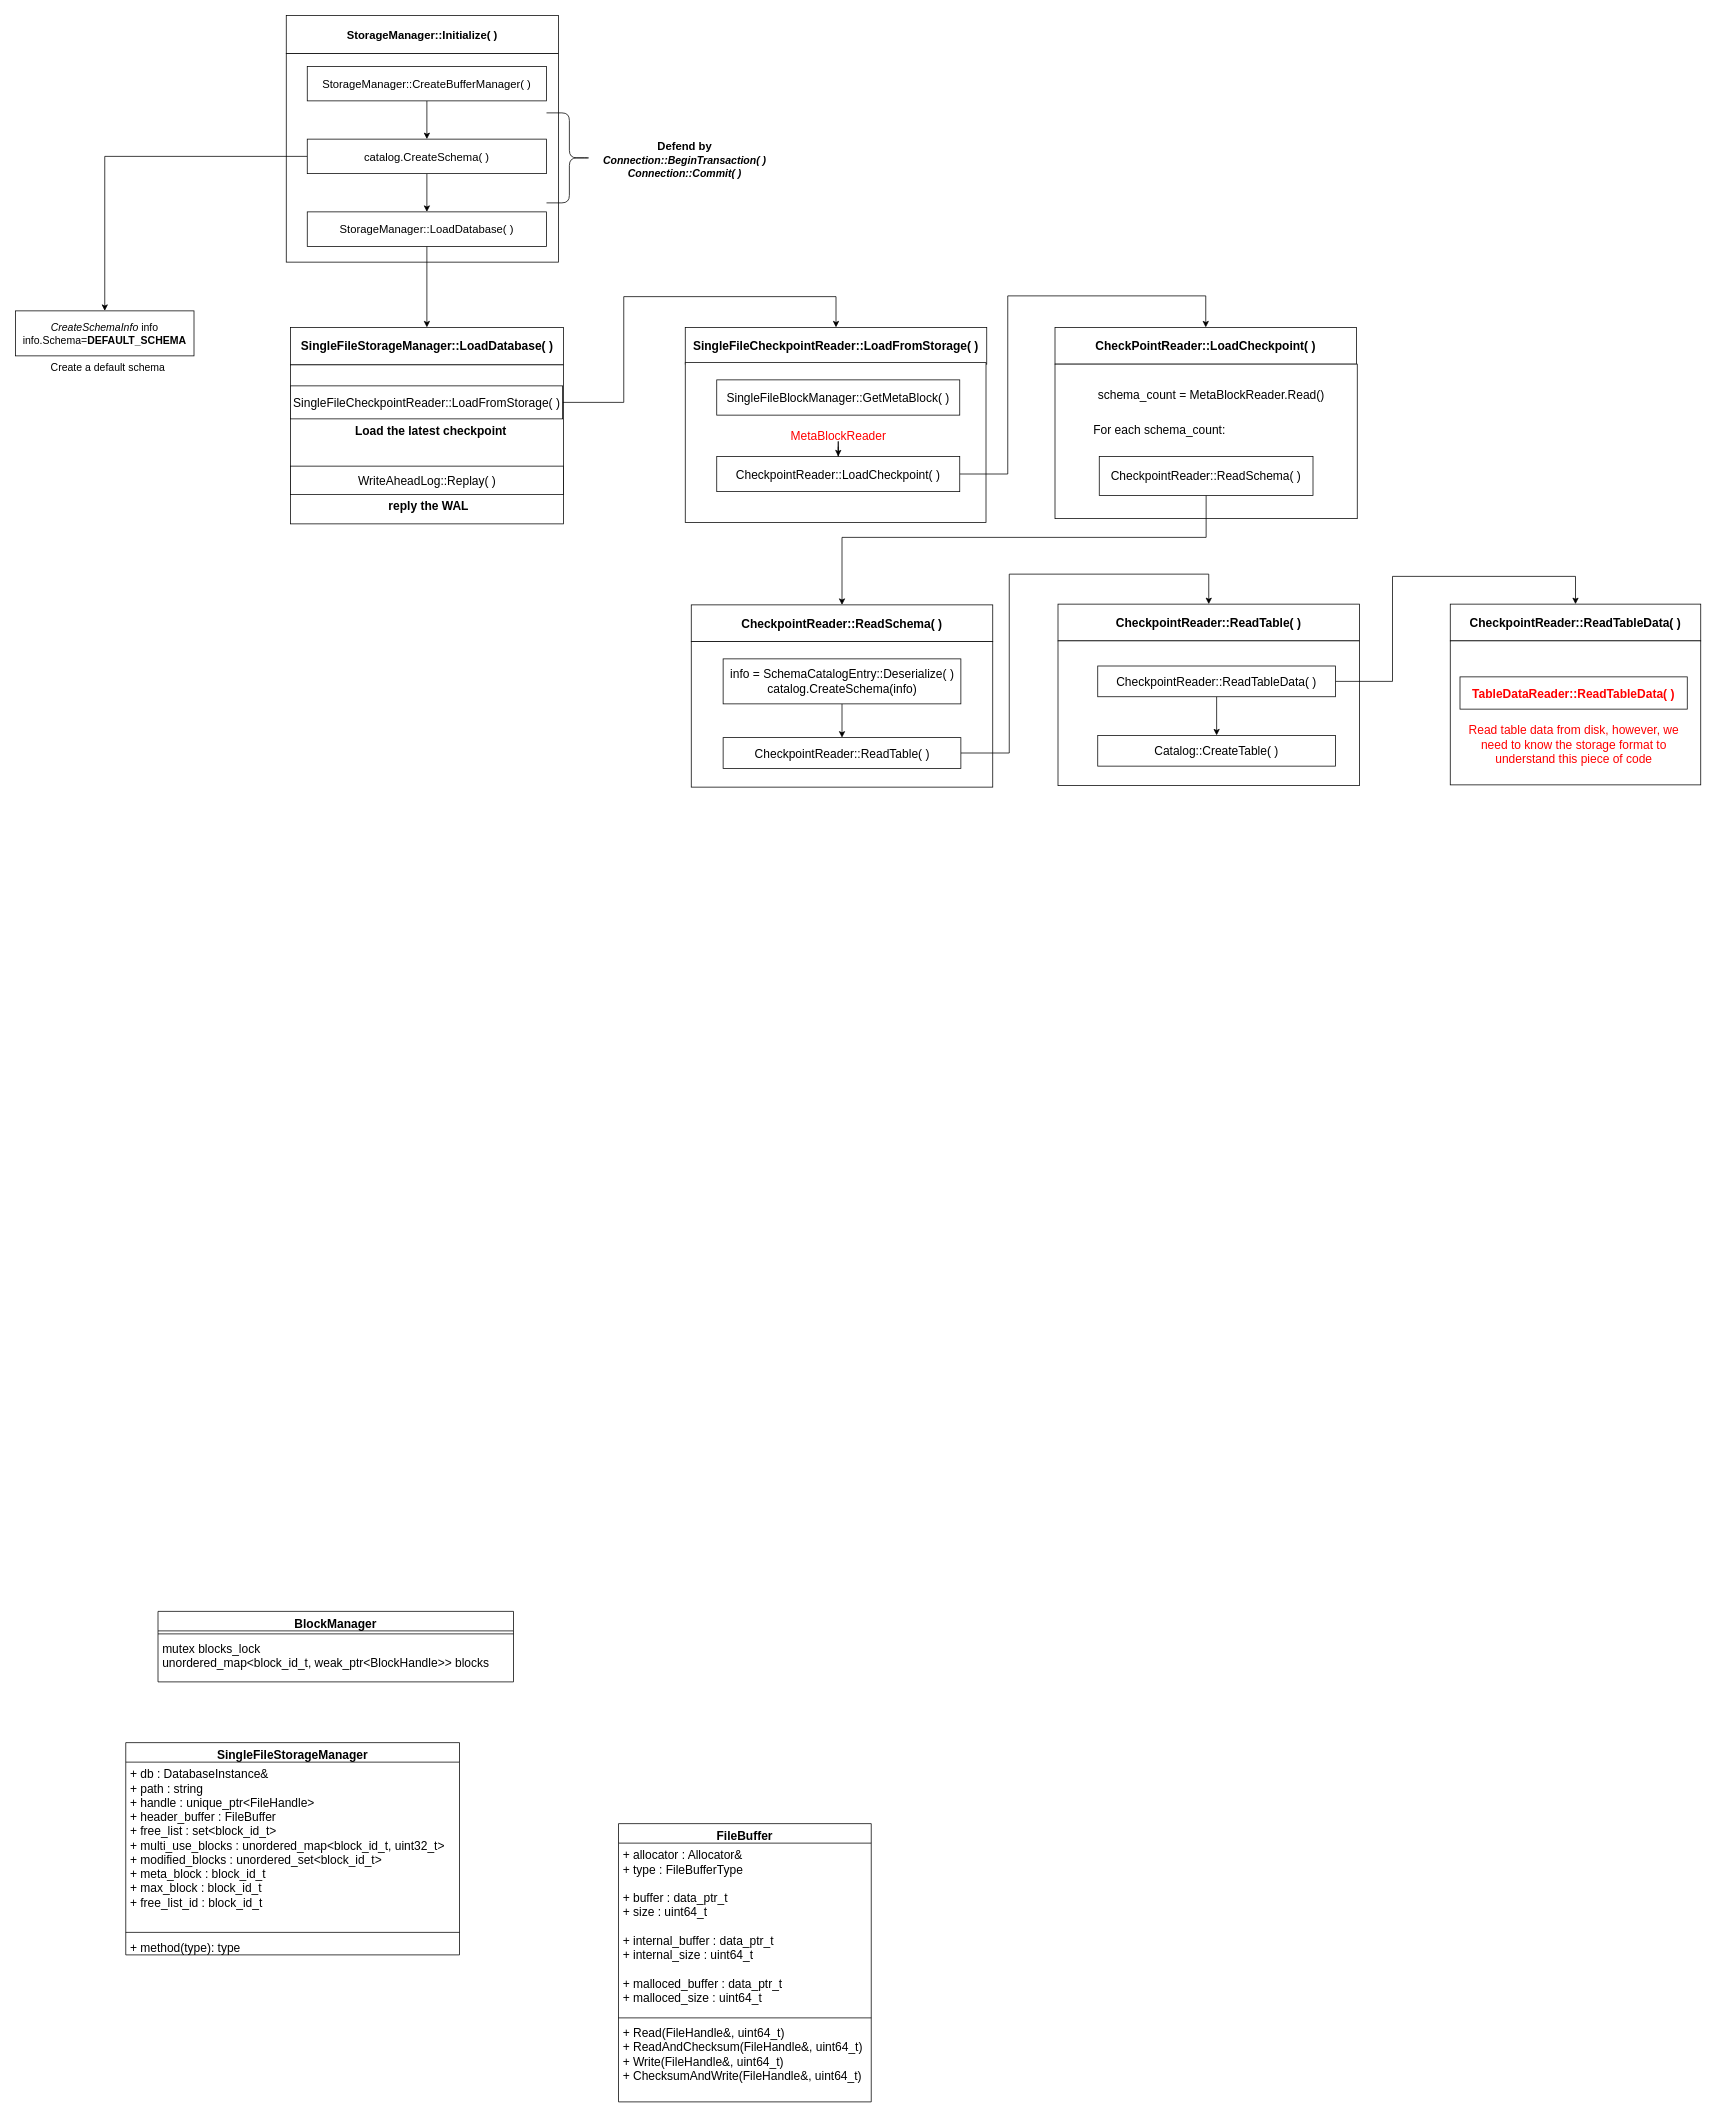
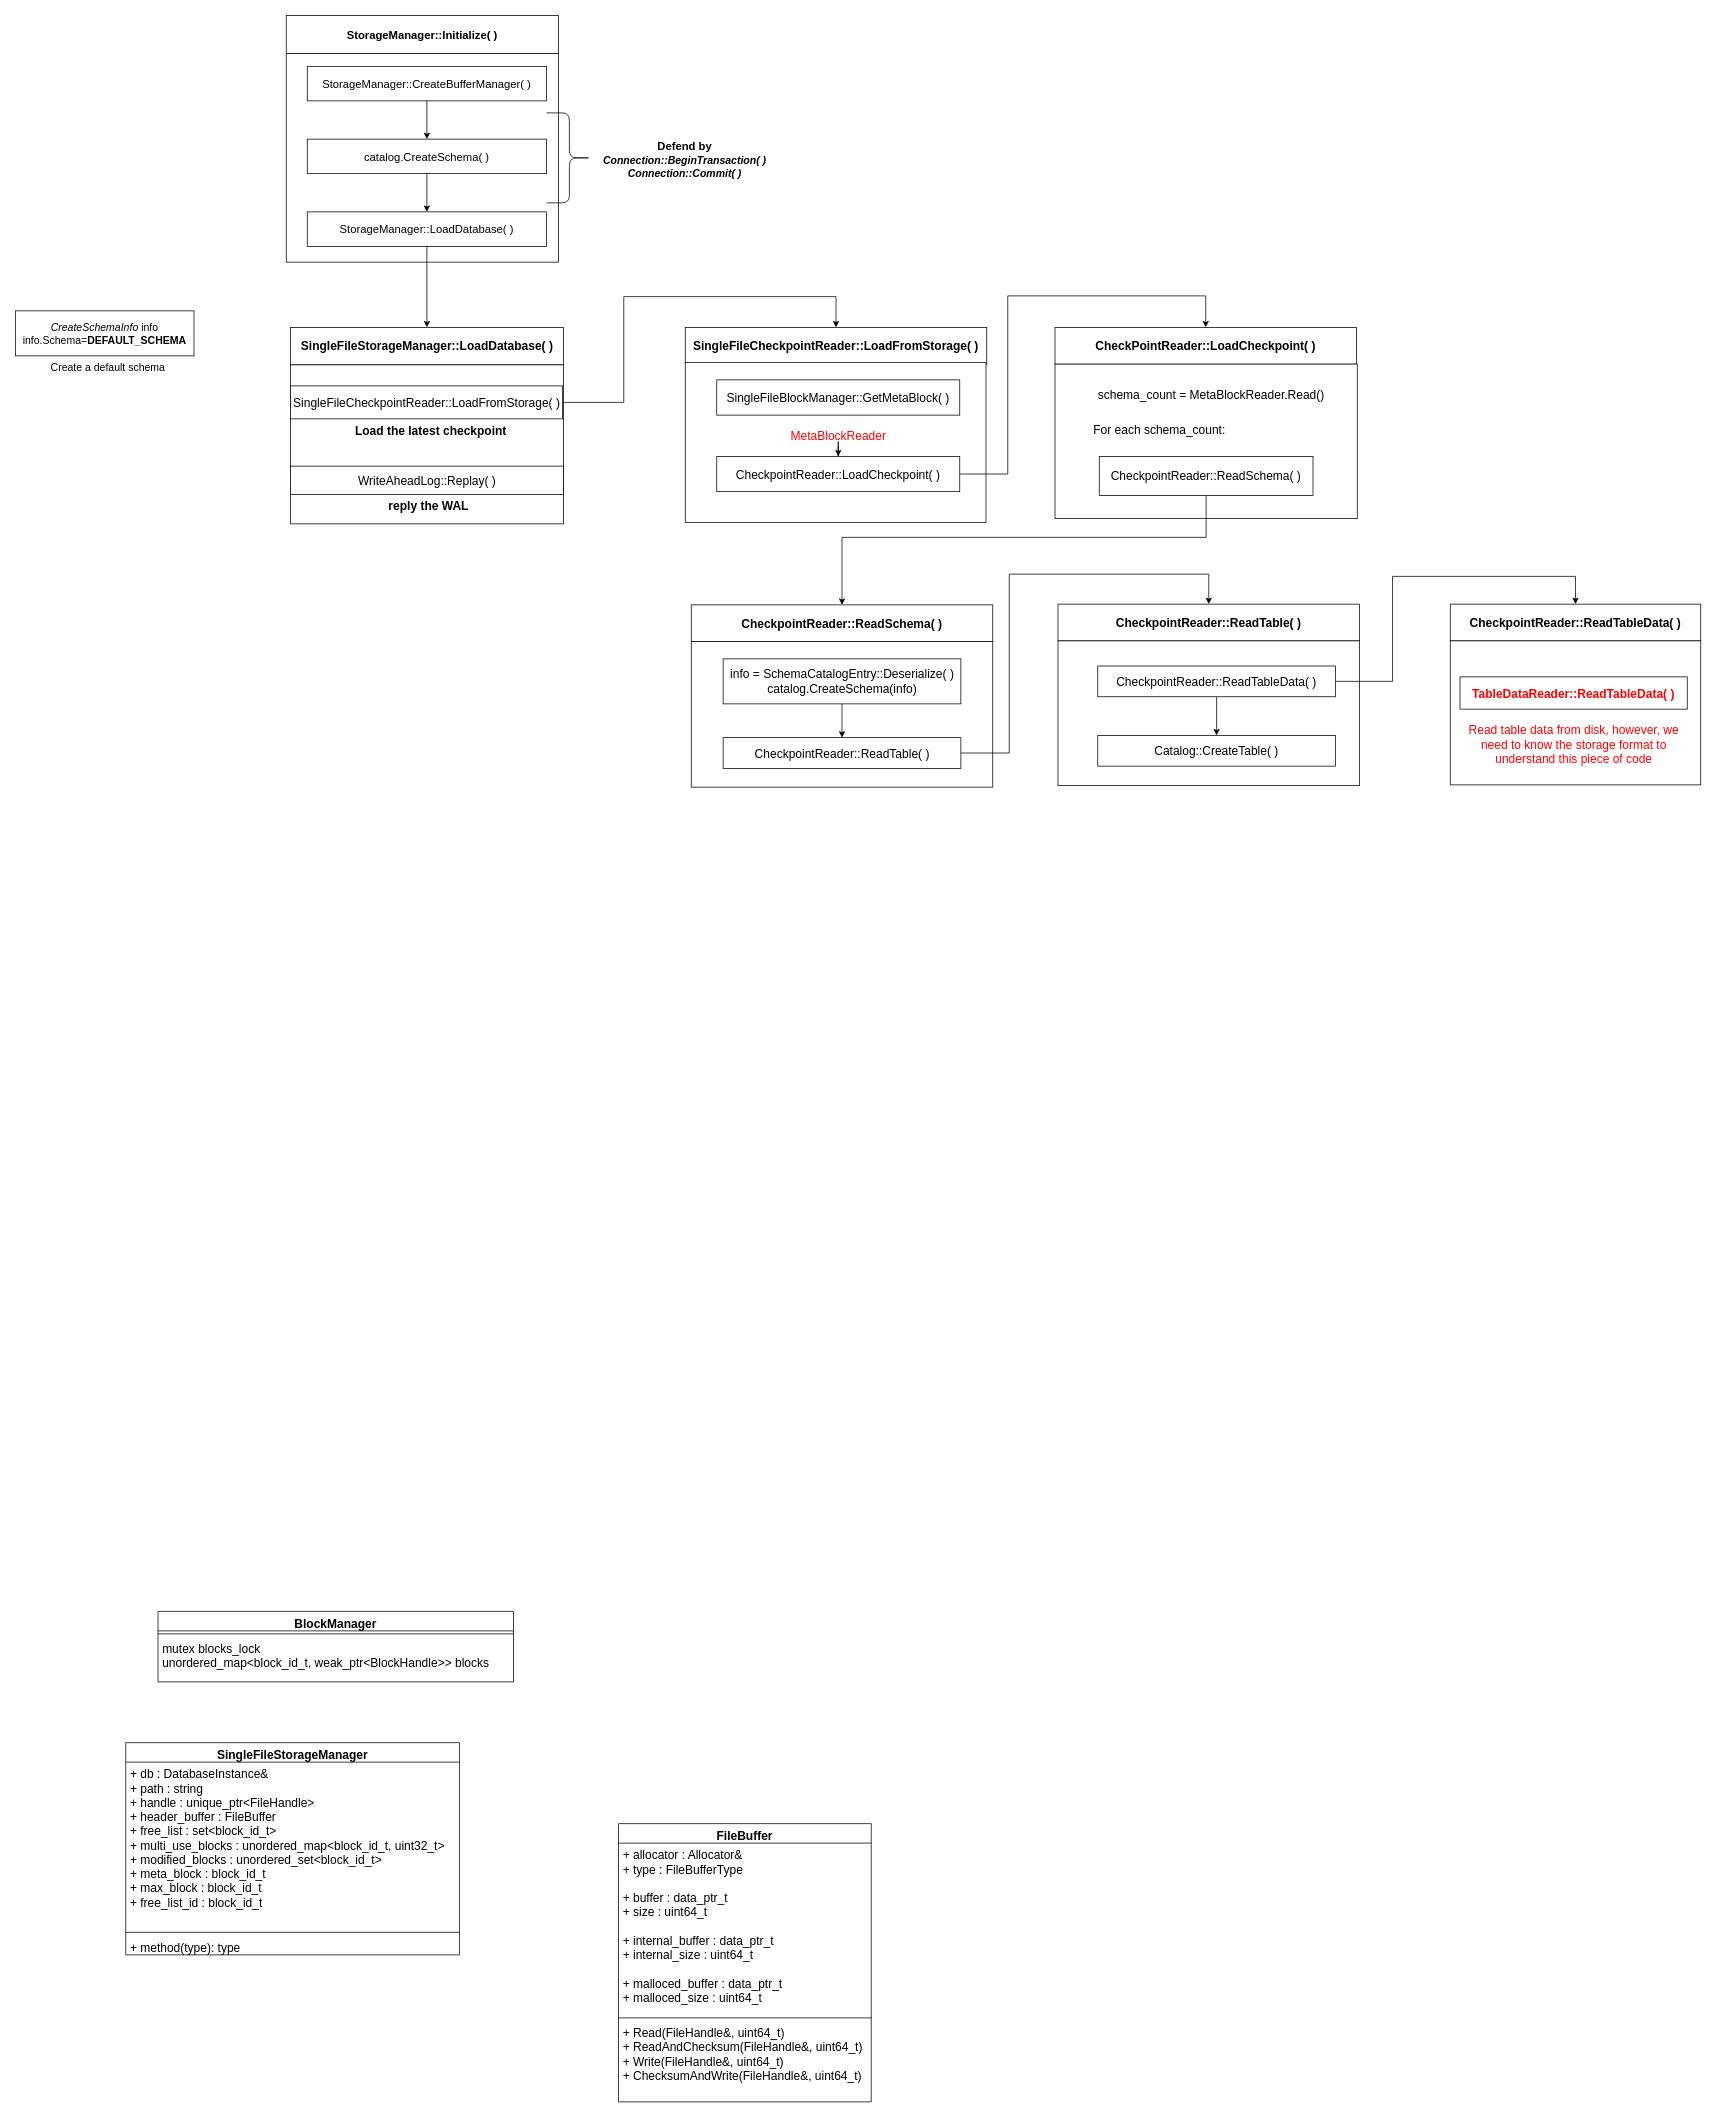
edge "catalog.CreateSchema( )" -> "CreateSchemaInfo info info.Schema=DEFAULT_SCHEMA": removed
